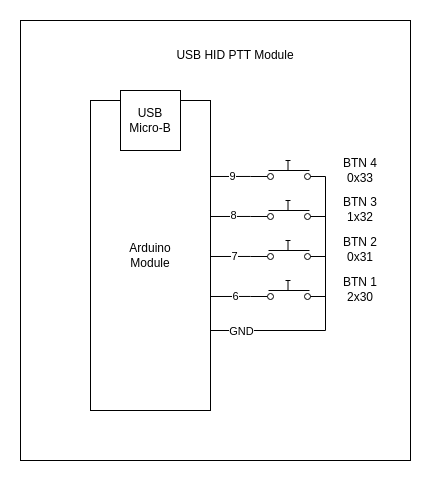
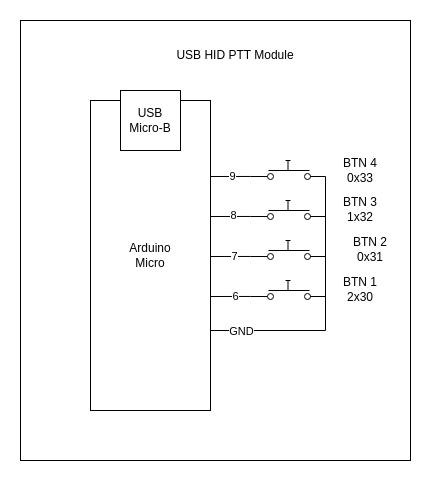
node "BTN 2 0x31": moved (361, 250) -> (371, 250)
node "Arduino Module": label "Arduino Module" -> "Arduino Micro"
